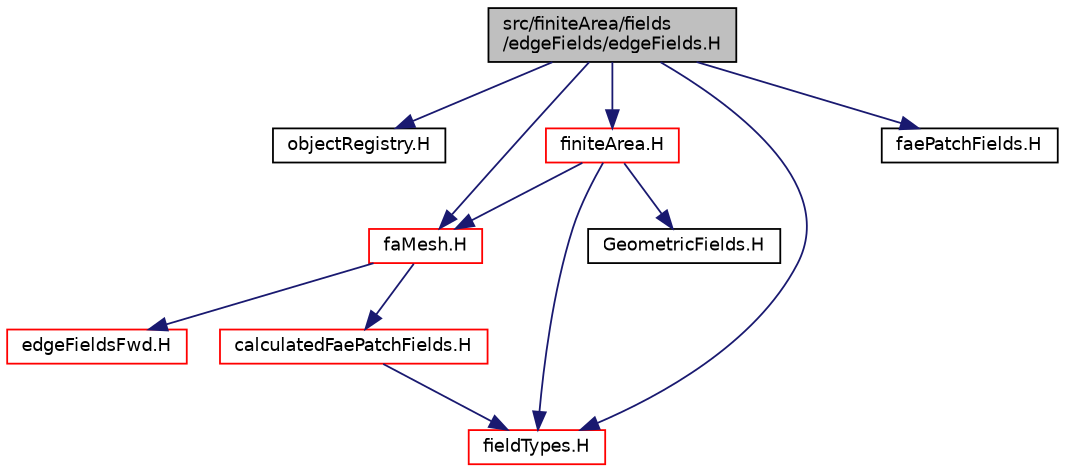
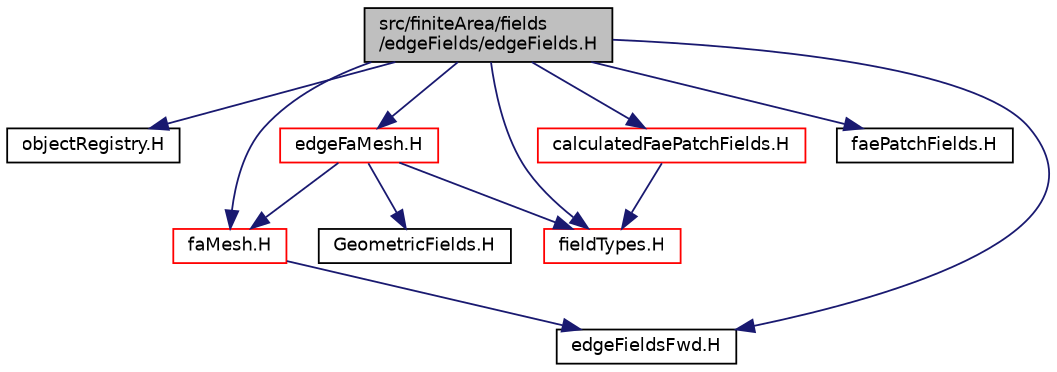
edge "src/finiteArea/fields /edgeFields/edgeFields.H" -> "edgeFieldsFwd.H": added
node "finiteArea.H": label "finiteArea.H" -> "edgeFaMesh.H"
edge "faMesh.H" -> "calculatedFaePatchFields.H": now "src/finiteArea/fields /edgeFields/edgeFields.H" -> "calculatedFaePatchFields.H"
node "edgeFieldsFwd.H": color red -> black
